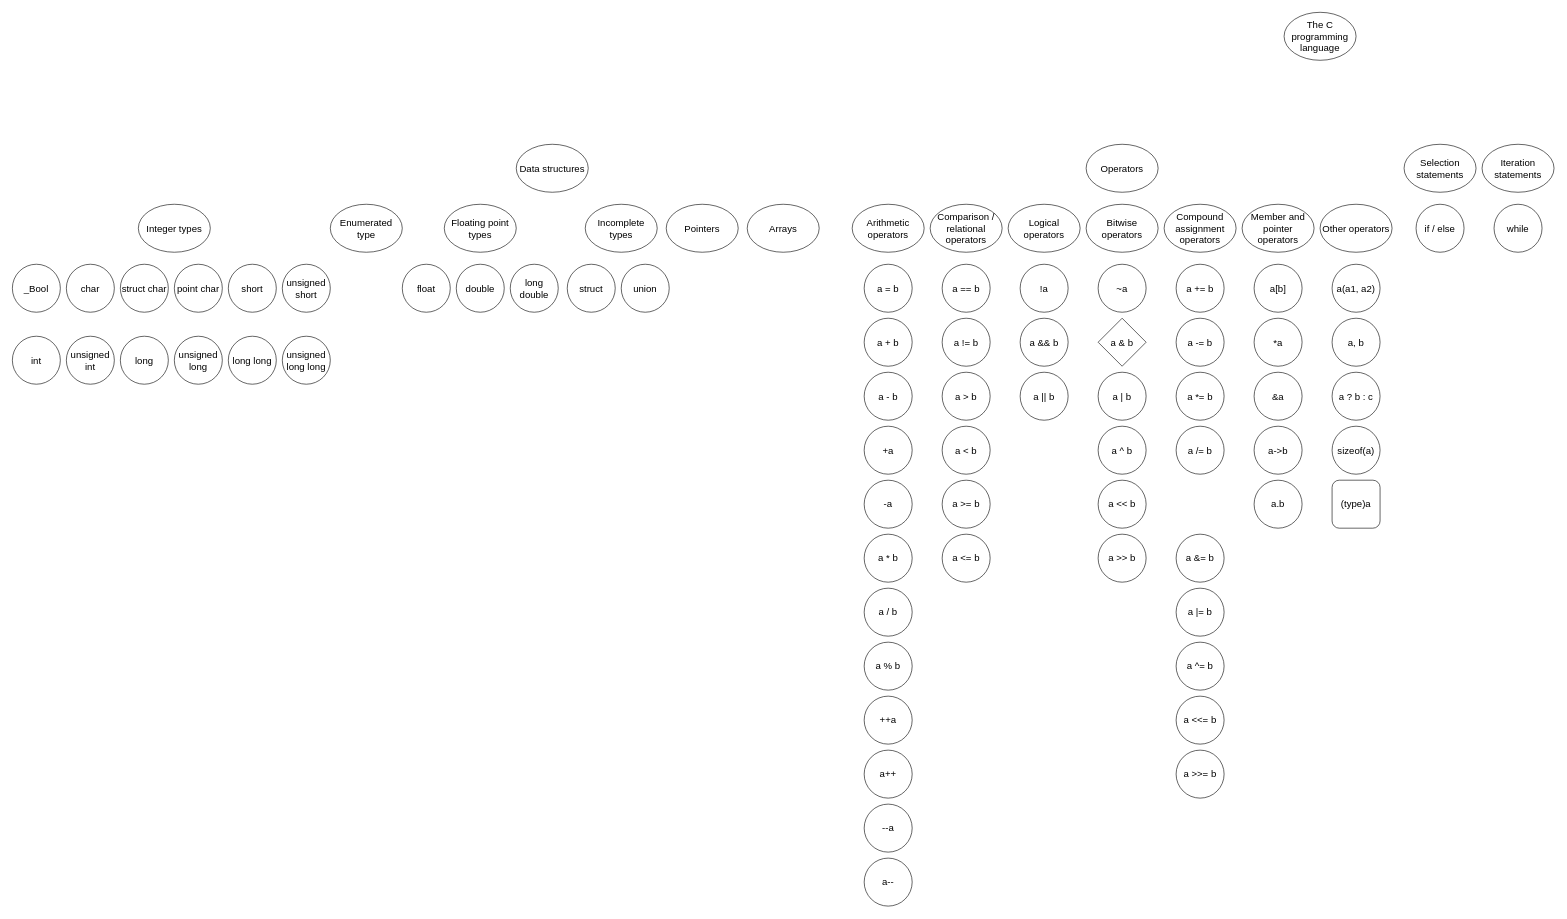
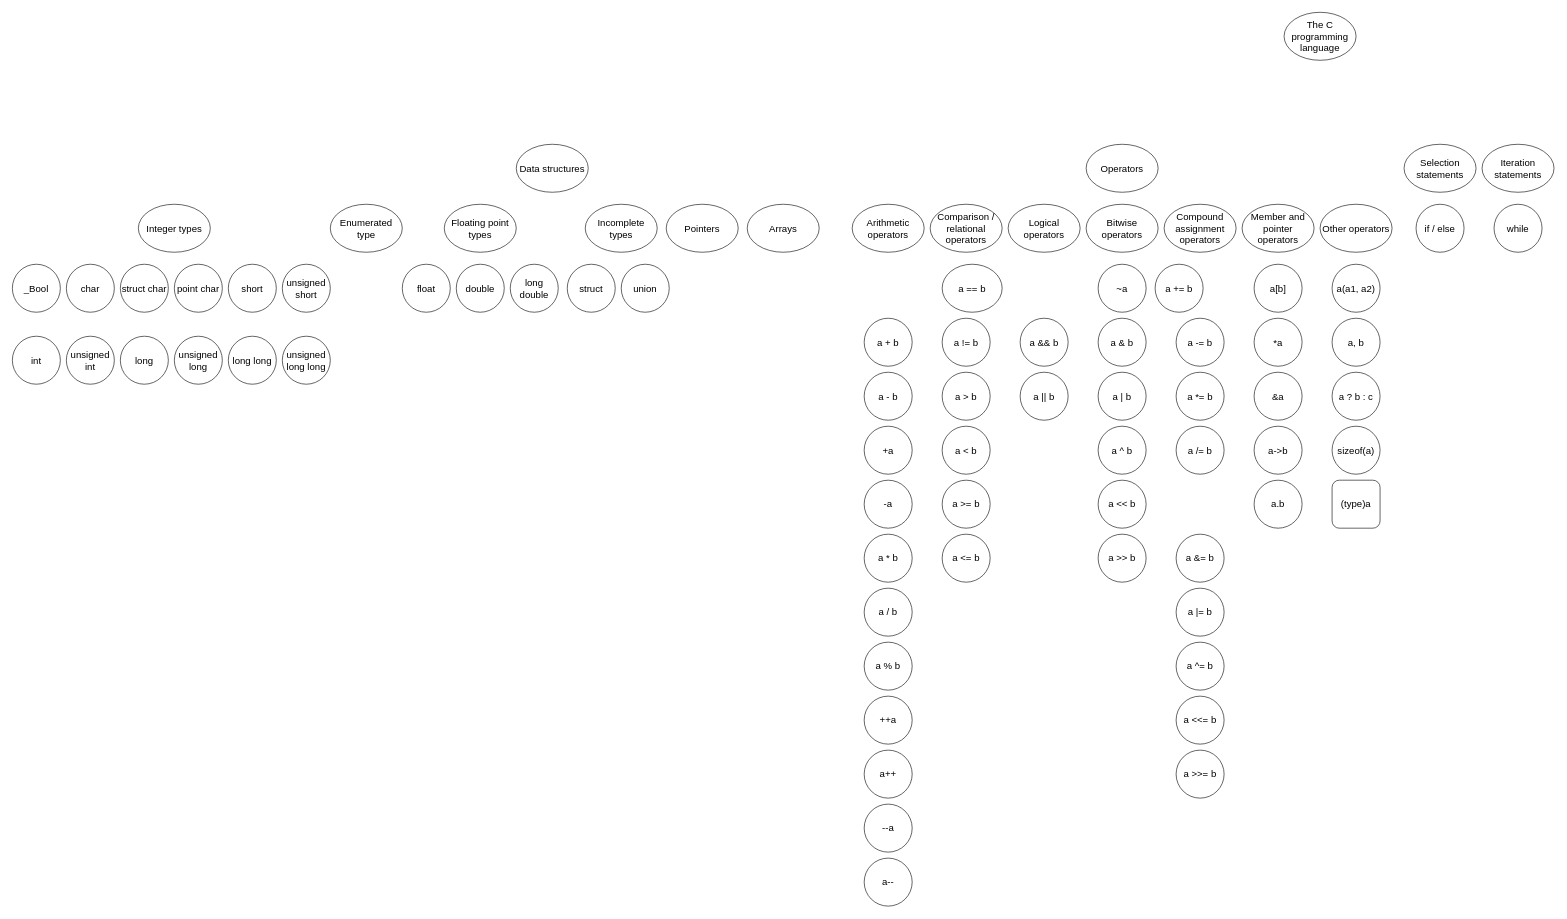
node "a = b": removed
node "a == b": size 48x48 -> 60x48
node "!a": removed
node "a += b": moved (1200, 288) -> (1179, 288)
node "a & b": shape diamond -> ellipse
